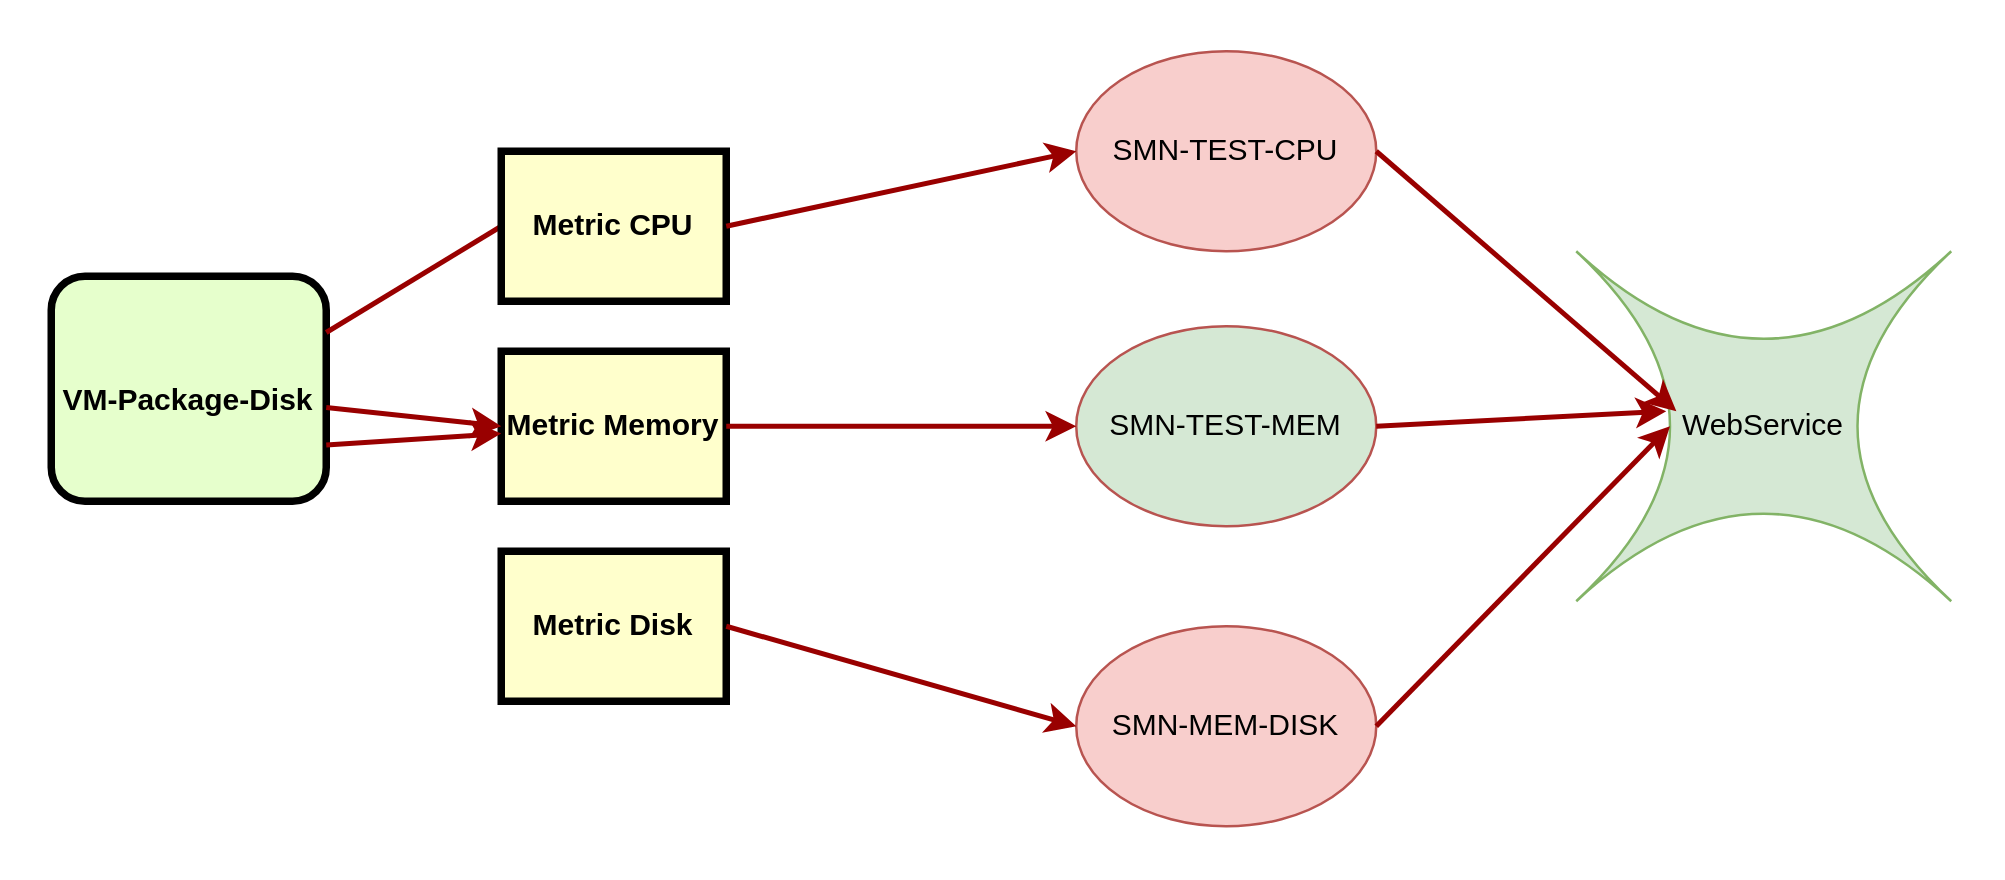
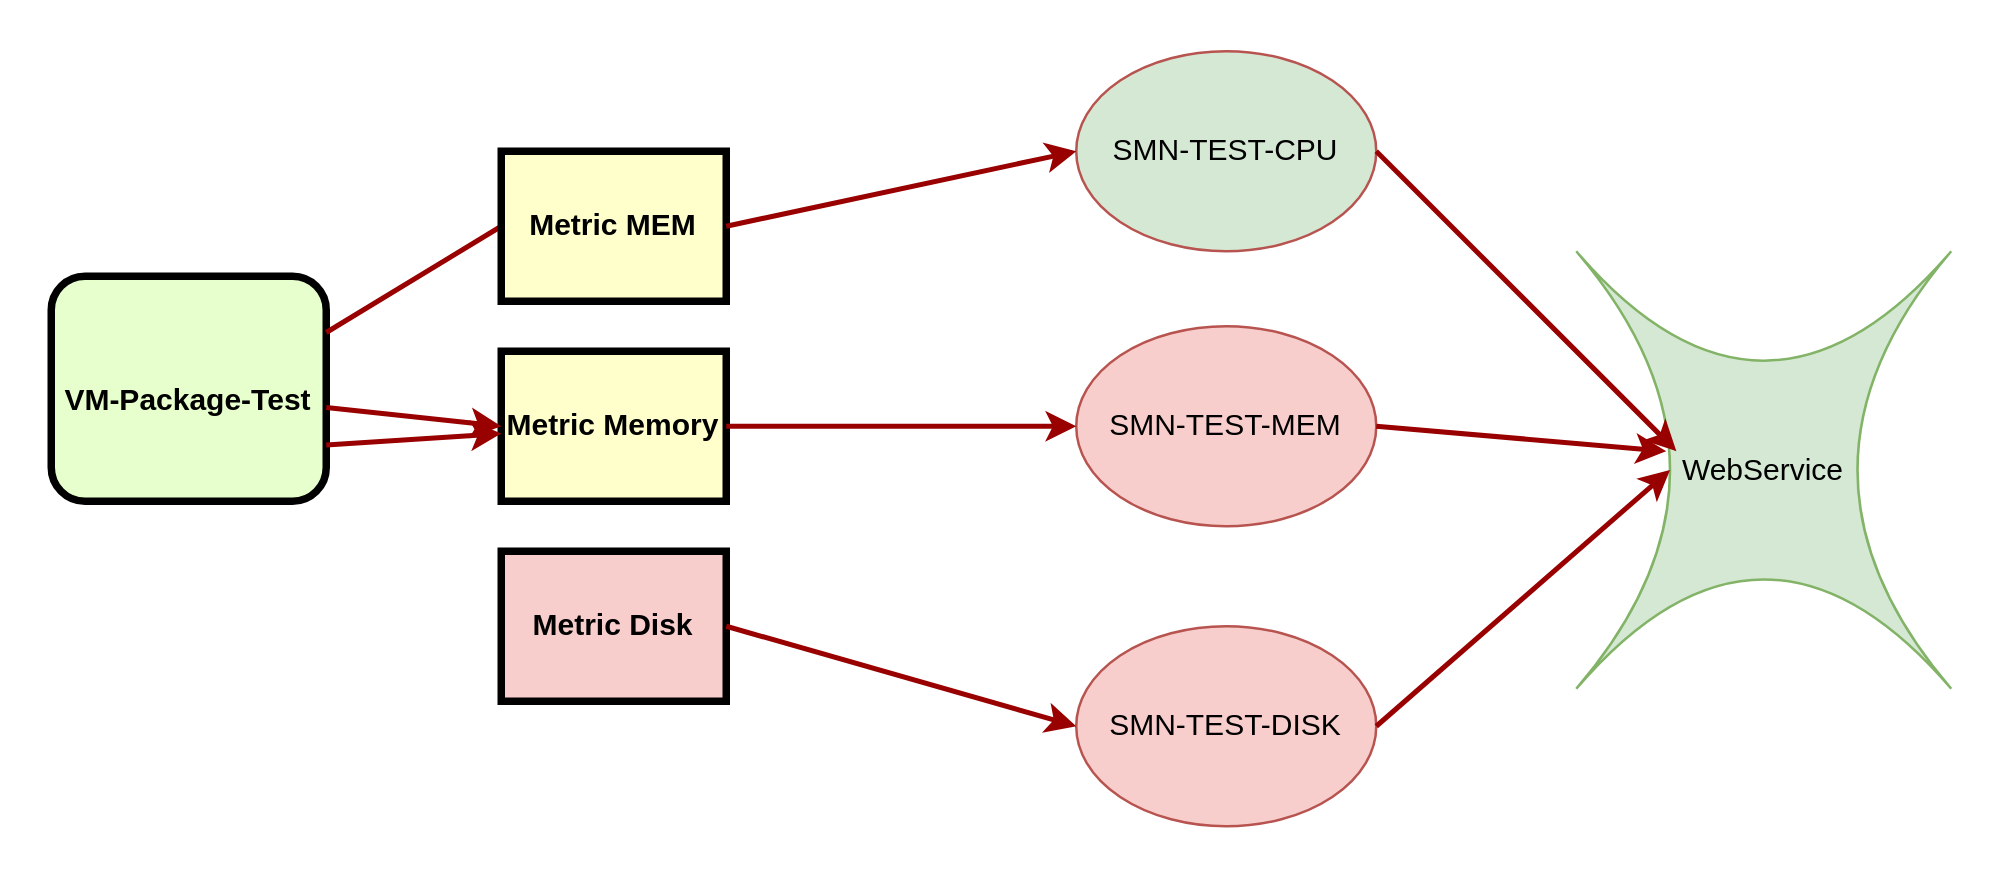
node "SMN-TEST-CPU": fillcolor #f8cecc -> #d5e8d4
node "Metric CPU": label "Metric CPU" -> "Metric MEM"
node "VM-Package-Disk": label "VM-Package-Disk" -> "VM-Package-Test"
node "SMN-TEST-MEM": fillcolor #d5e8d4 -> #f8cecc
node "WebService": size 375x350 -> 375x438
node "Metric Disk": fillcolor #ffffcc -> #f8cecc
node "SMN-MEM-DISK": label "SMN-MEM-DISK" -> "SMN-TEST-DISK"
